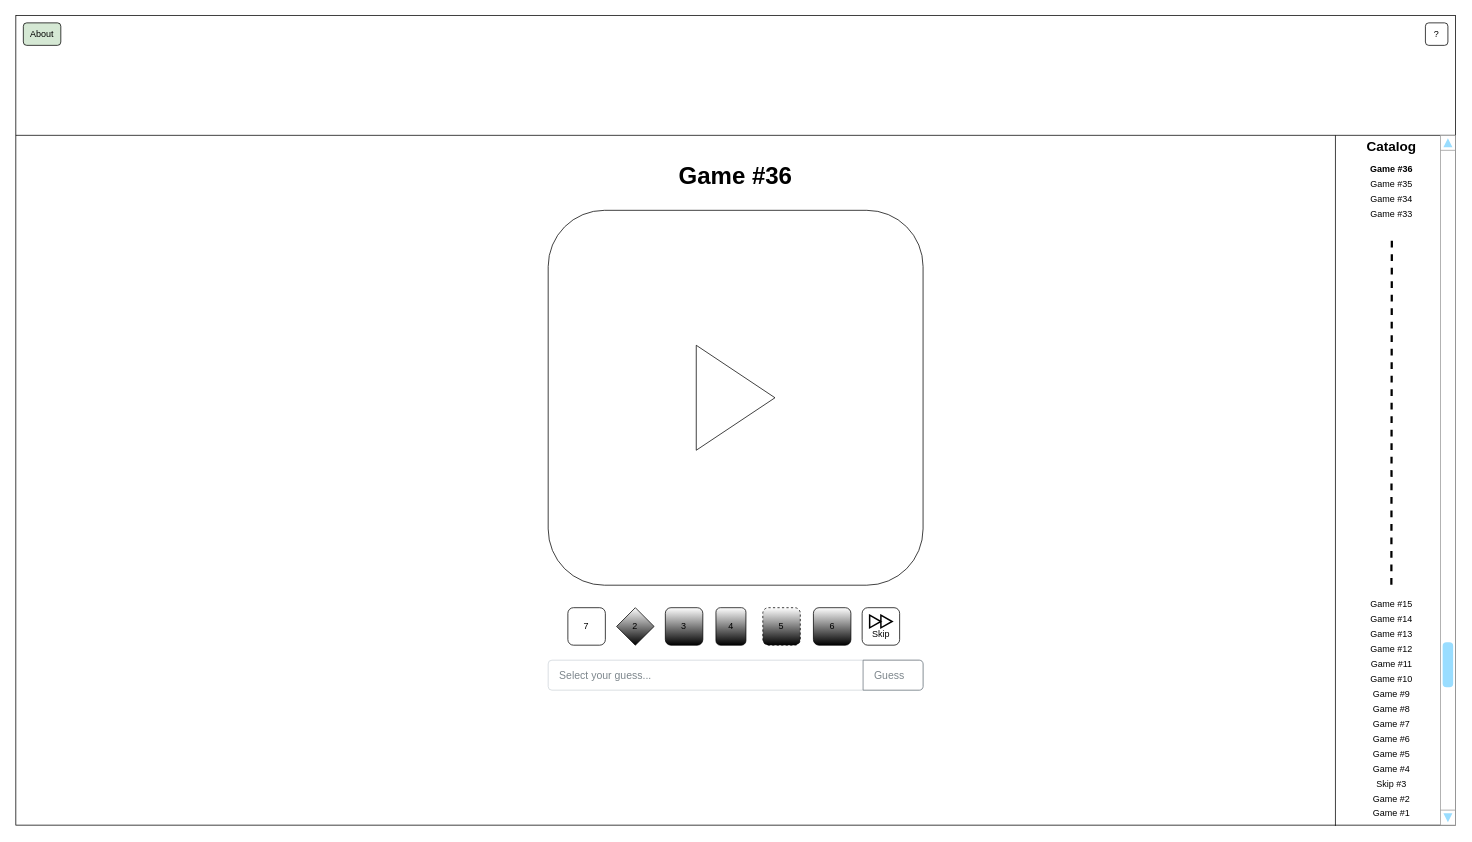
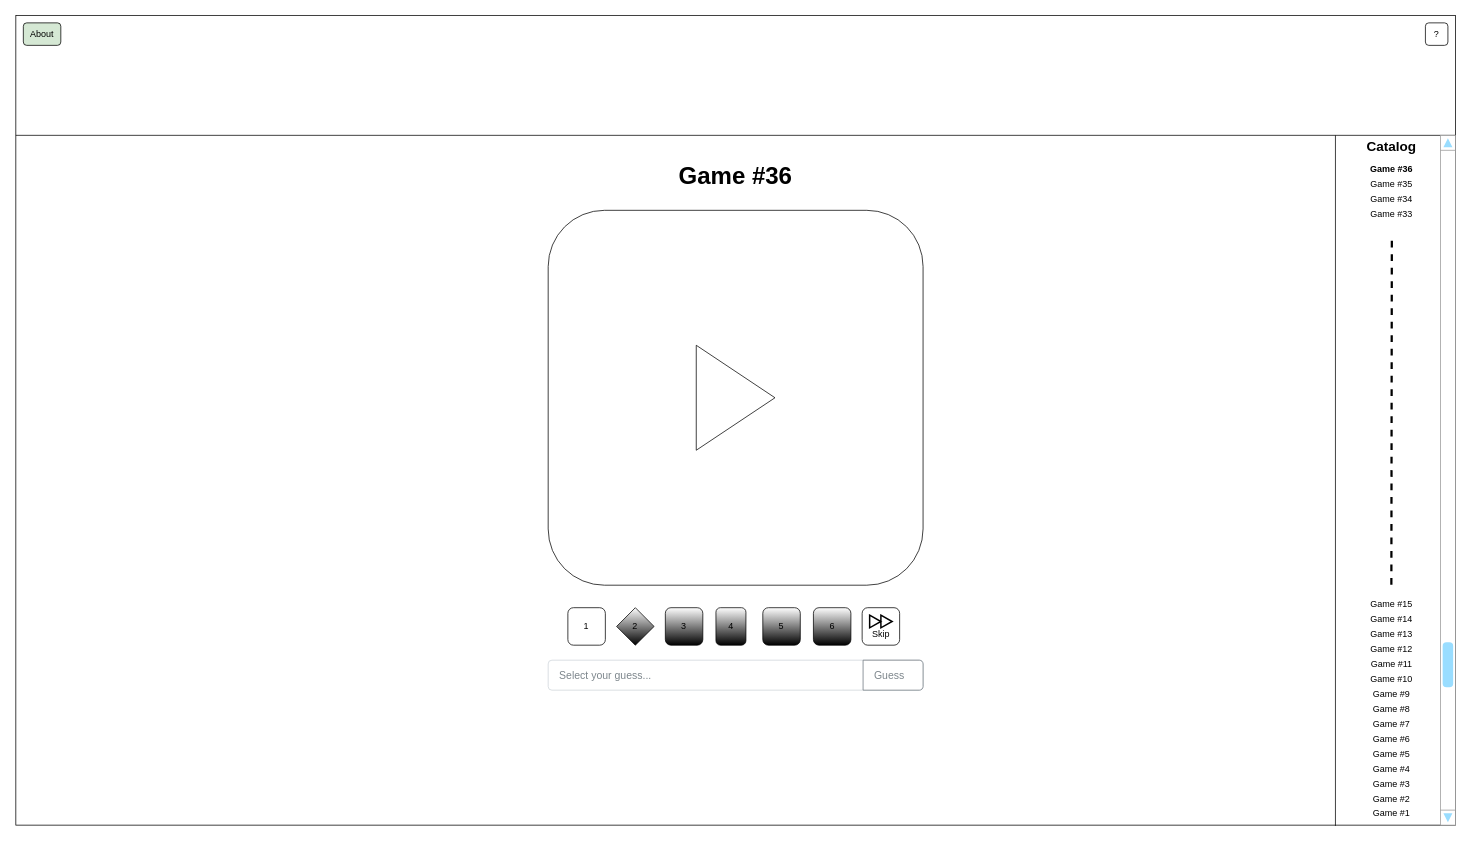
node "7": label "7" -> "1"
node "5": style dashed -> solid
node "Skip #3": label "Skip #3" -> "Game #3"
